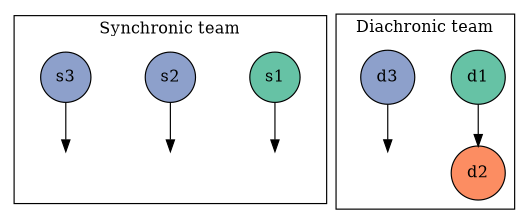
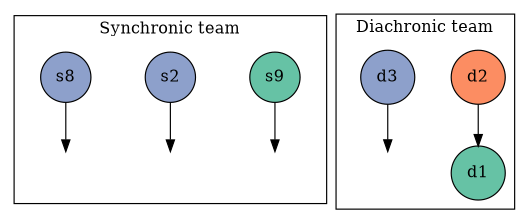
node "s3": label "s3" -> "s8"
node "s1": label "s1" -> "s9"
edge "d1" -> "d2": reversed
